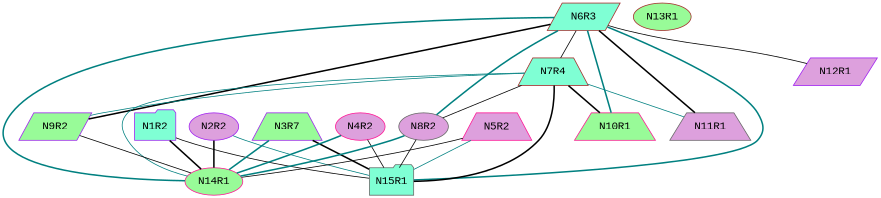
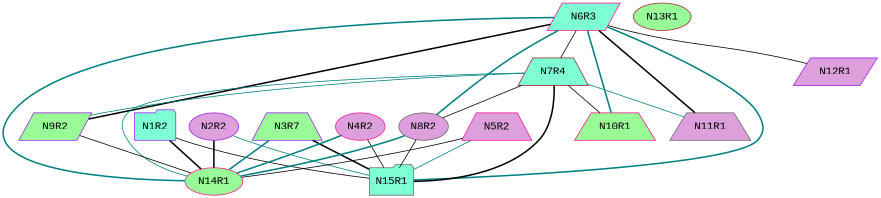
node "N6R3": color brown -> deeppink
edge "N7R4" -- "N10R1": style bold -> solid
